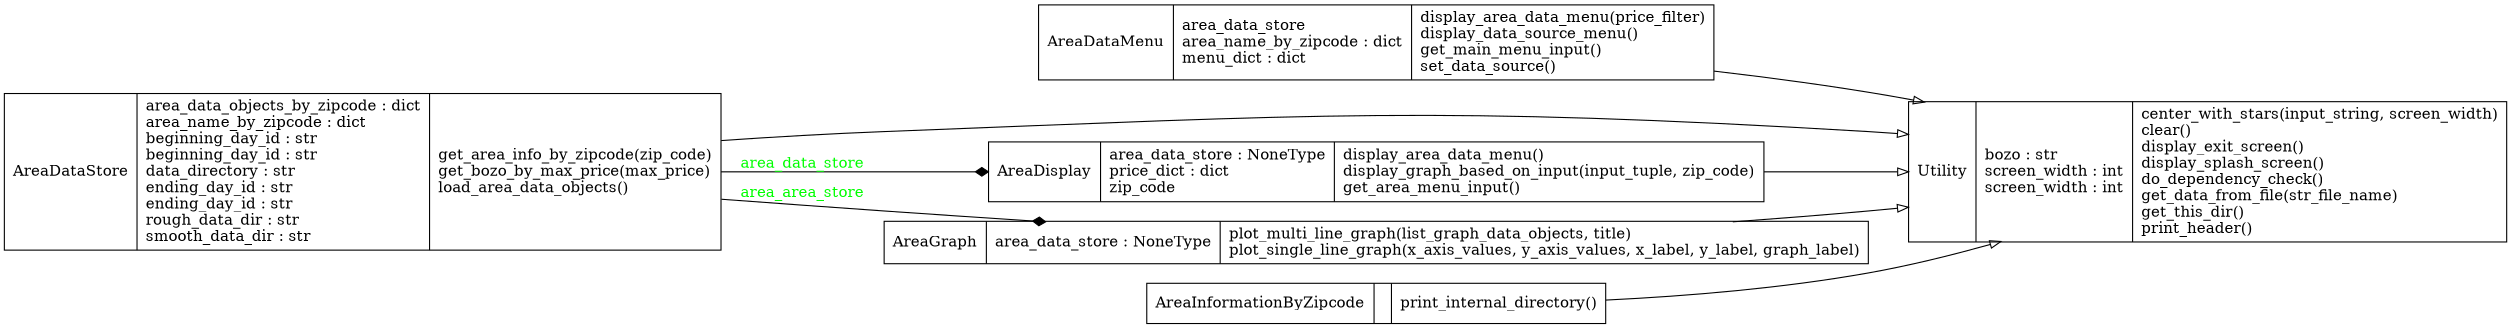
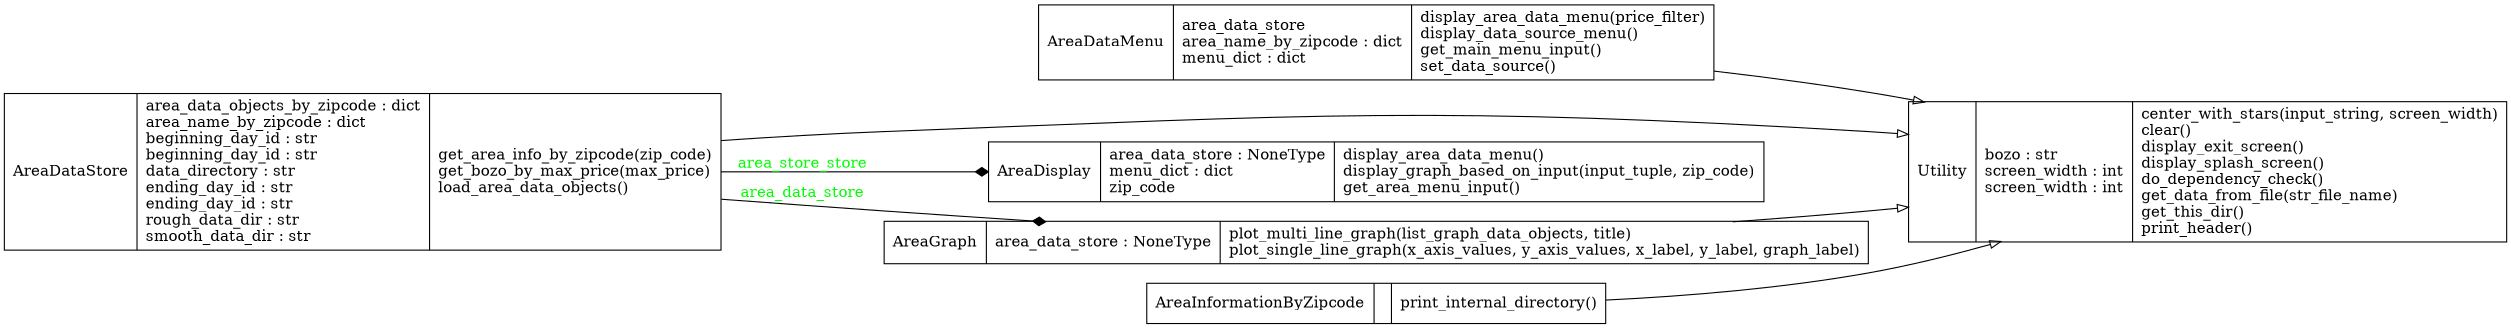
edge "AreaDataStore" -> "AreaDisplay": label "area_data_store" -> "area_store_store"
node "AreaDisplay": text "price_dict : dict" -> "menu_dict : dict"
edge "AreaDisplay" -> "Utility": removed
edge "AreaDataStore" -> "AreaGraph": label "area_area_store" -> "area_data_store"
